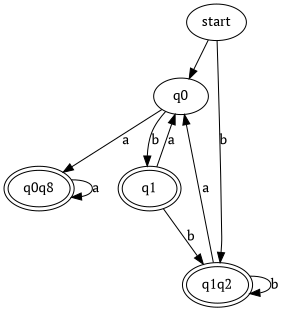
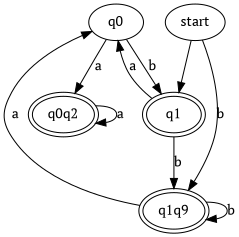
edge "start" -> "q0": now "start" -> "q1"
node "q0q8": label "q0q8" -> "q0q2"
node "q1q2": label "q1q2" -> "q1q9"
